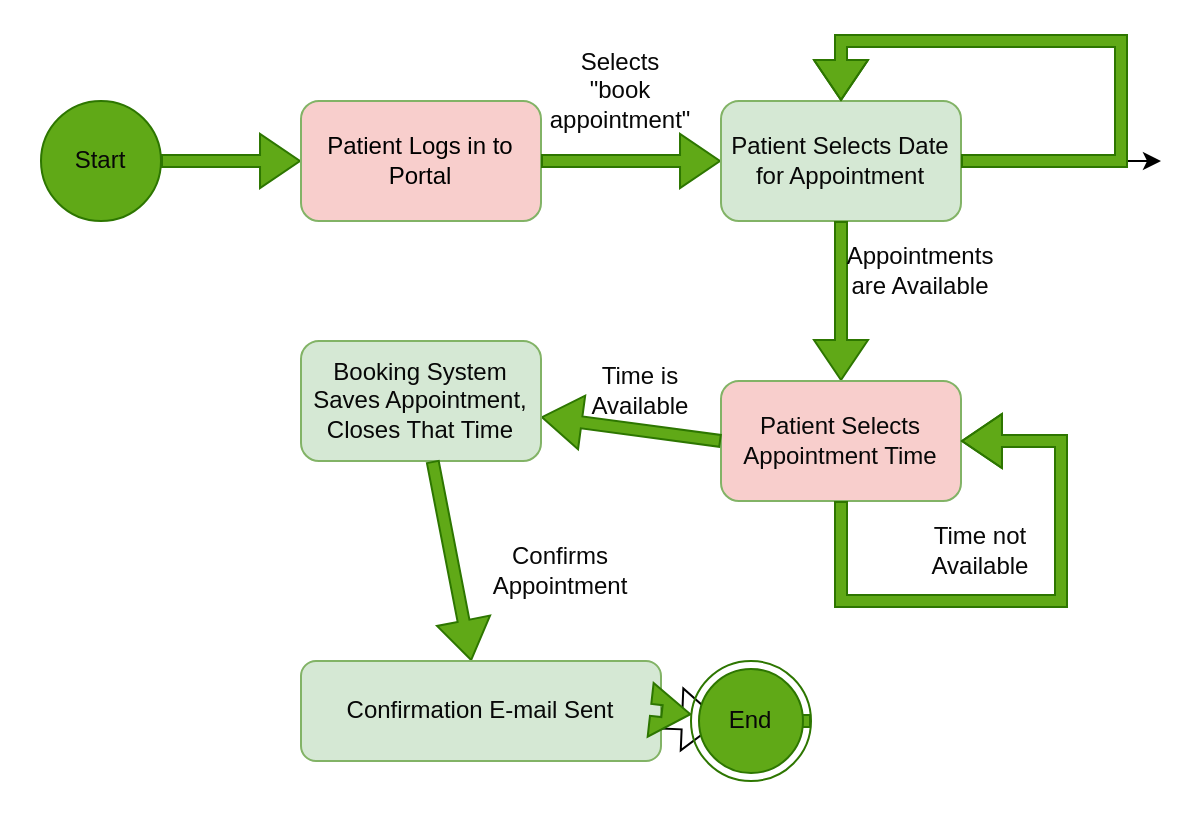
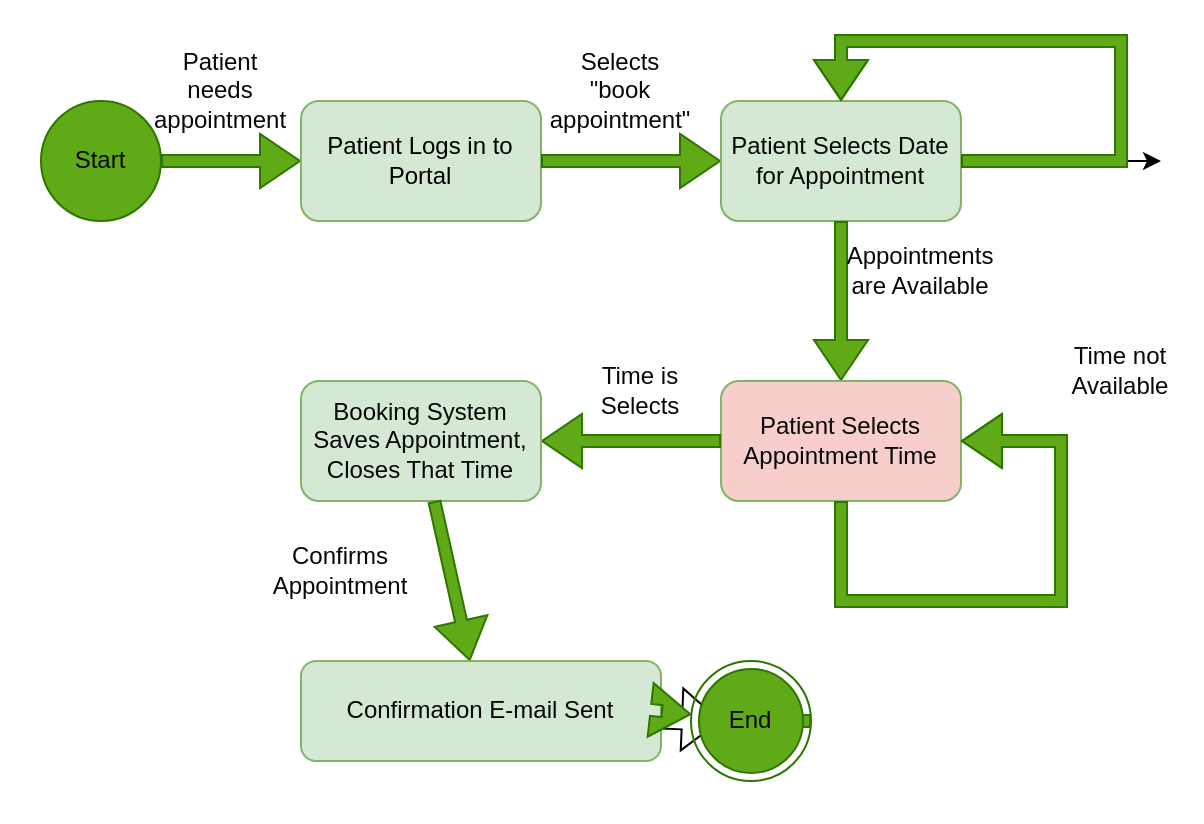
node "Patient needs appointment": added
node "Patient Logs in to Portal": fillcolor #f8cecc -> #d5e8d4
node "Time is Available": label "Time is Available" -> "Time is Selects"
node "Booking System Saves Appointment, Closes That Time": moved (421, 401) -> (421, 441)
node "Time not Available": moved (981, 551) -> (1121, 371)
node "Confirms Appointment": moved (561, 571) -> (341, 571)
